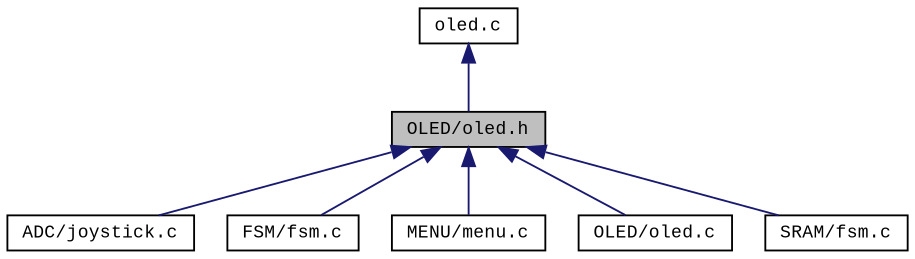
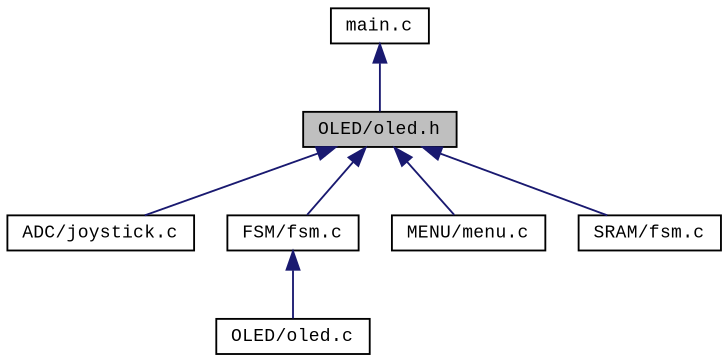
node "oled.c": label "oled.c" -> "main.c"
edge "OLED/oled.c" -> "OLED/oled.h": now "OLED/oled.c" -> "FSM/fsm.c"
